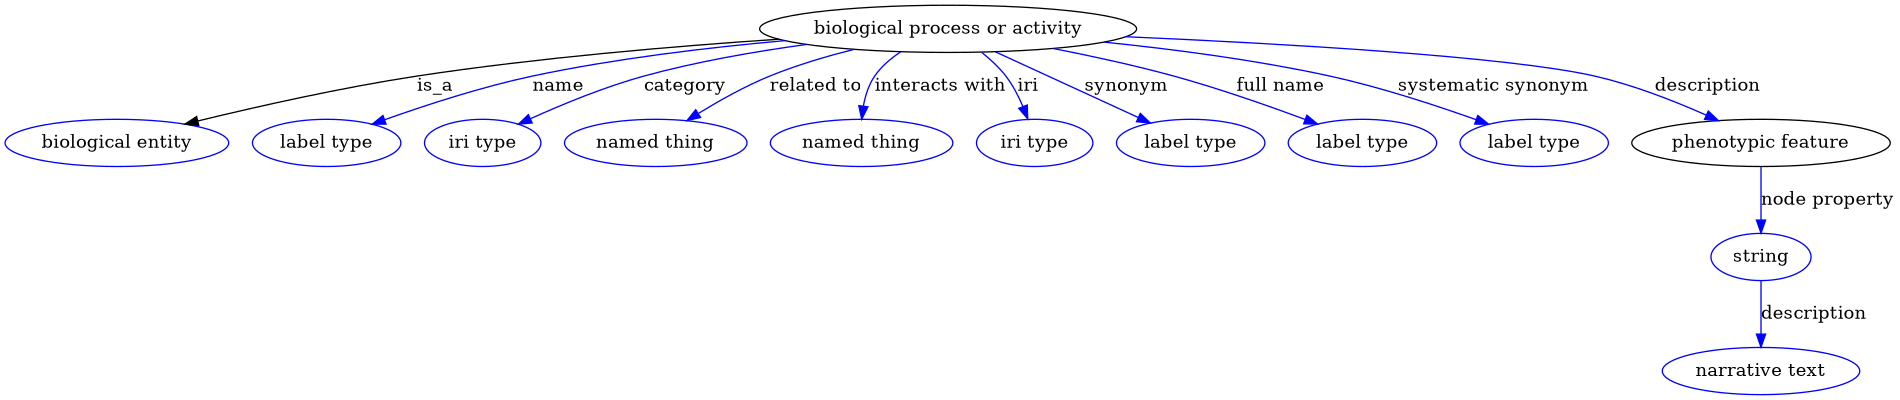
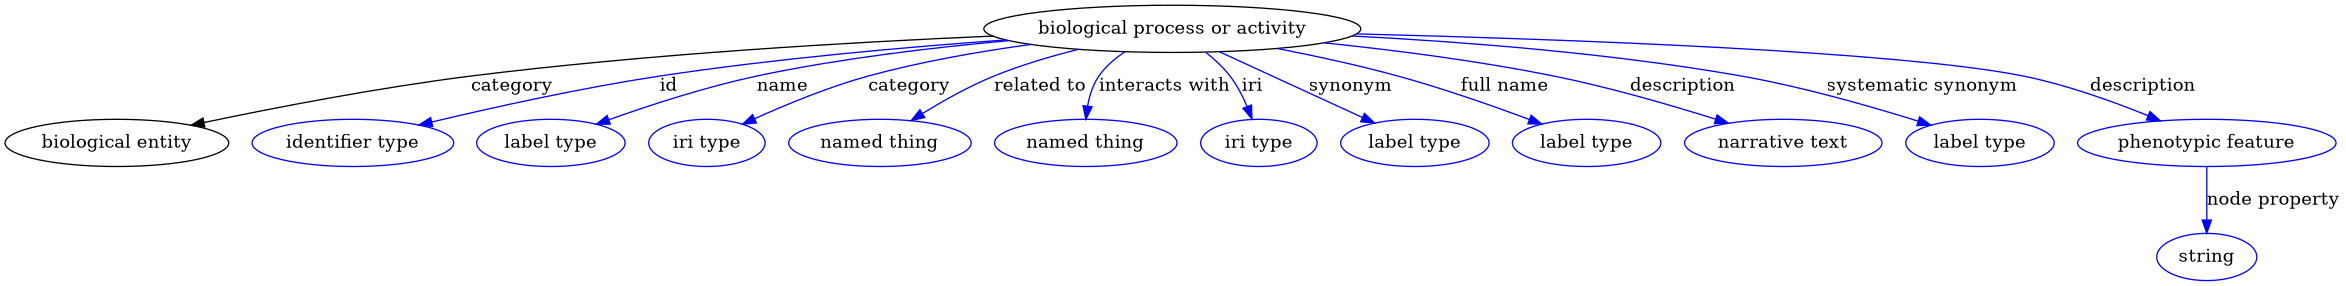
edge "biological process or activity" -> "biological entity": label "is_a" -> "category"
node "biological entity": color blue -> black
node "identifier type": added
node "phenotypic feature": color black -> blue
edge "string" -> "narrative text": now "biological process or activity" -> "narrative text"
